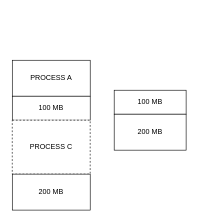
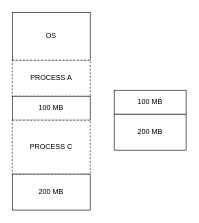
node "OS": added
node "PROCESS A": style solid -> dashed
